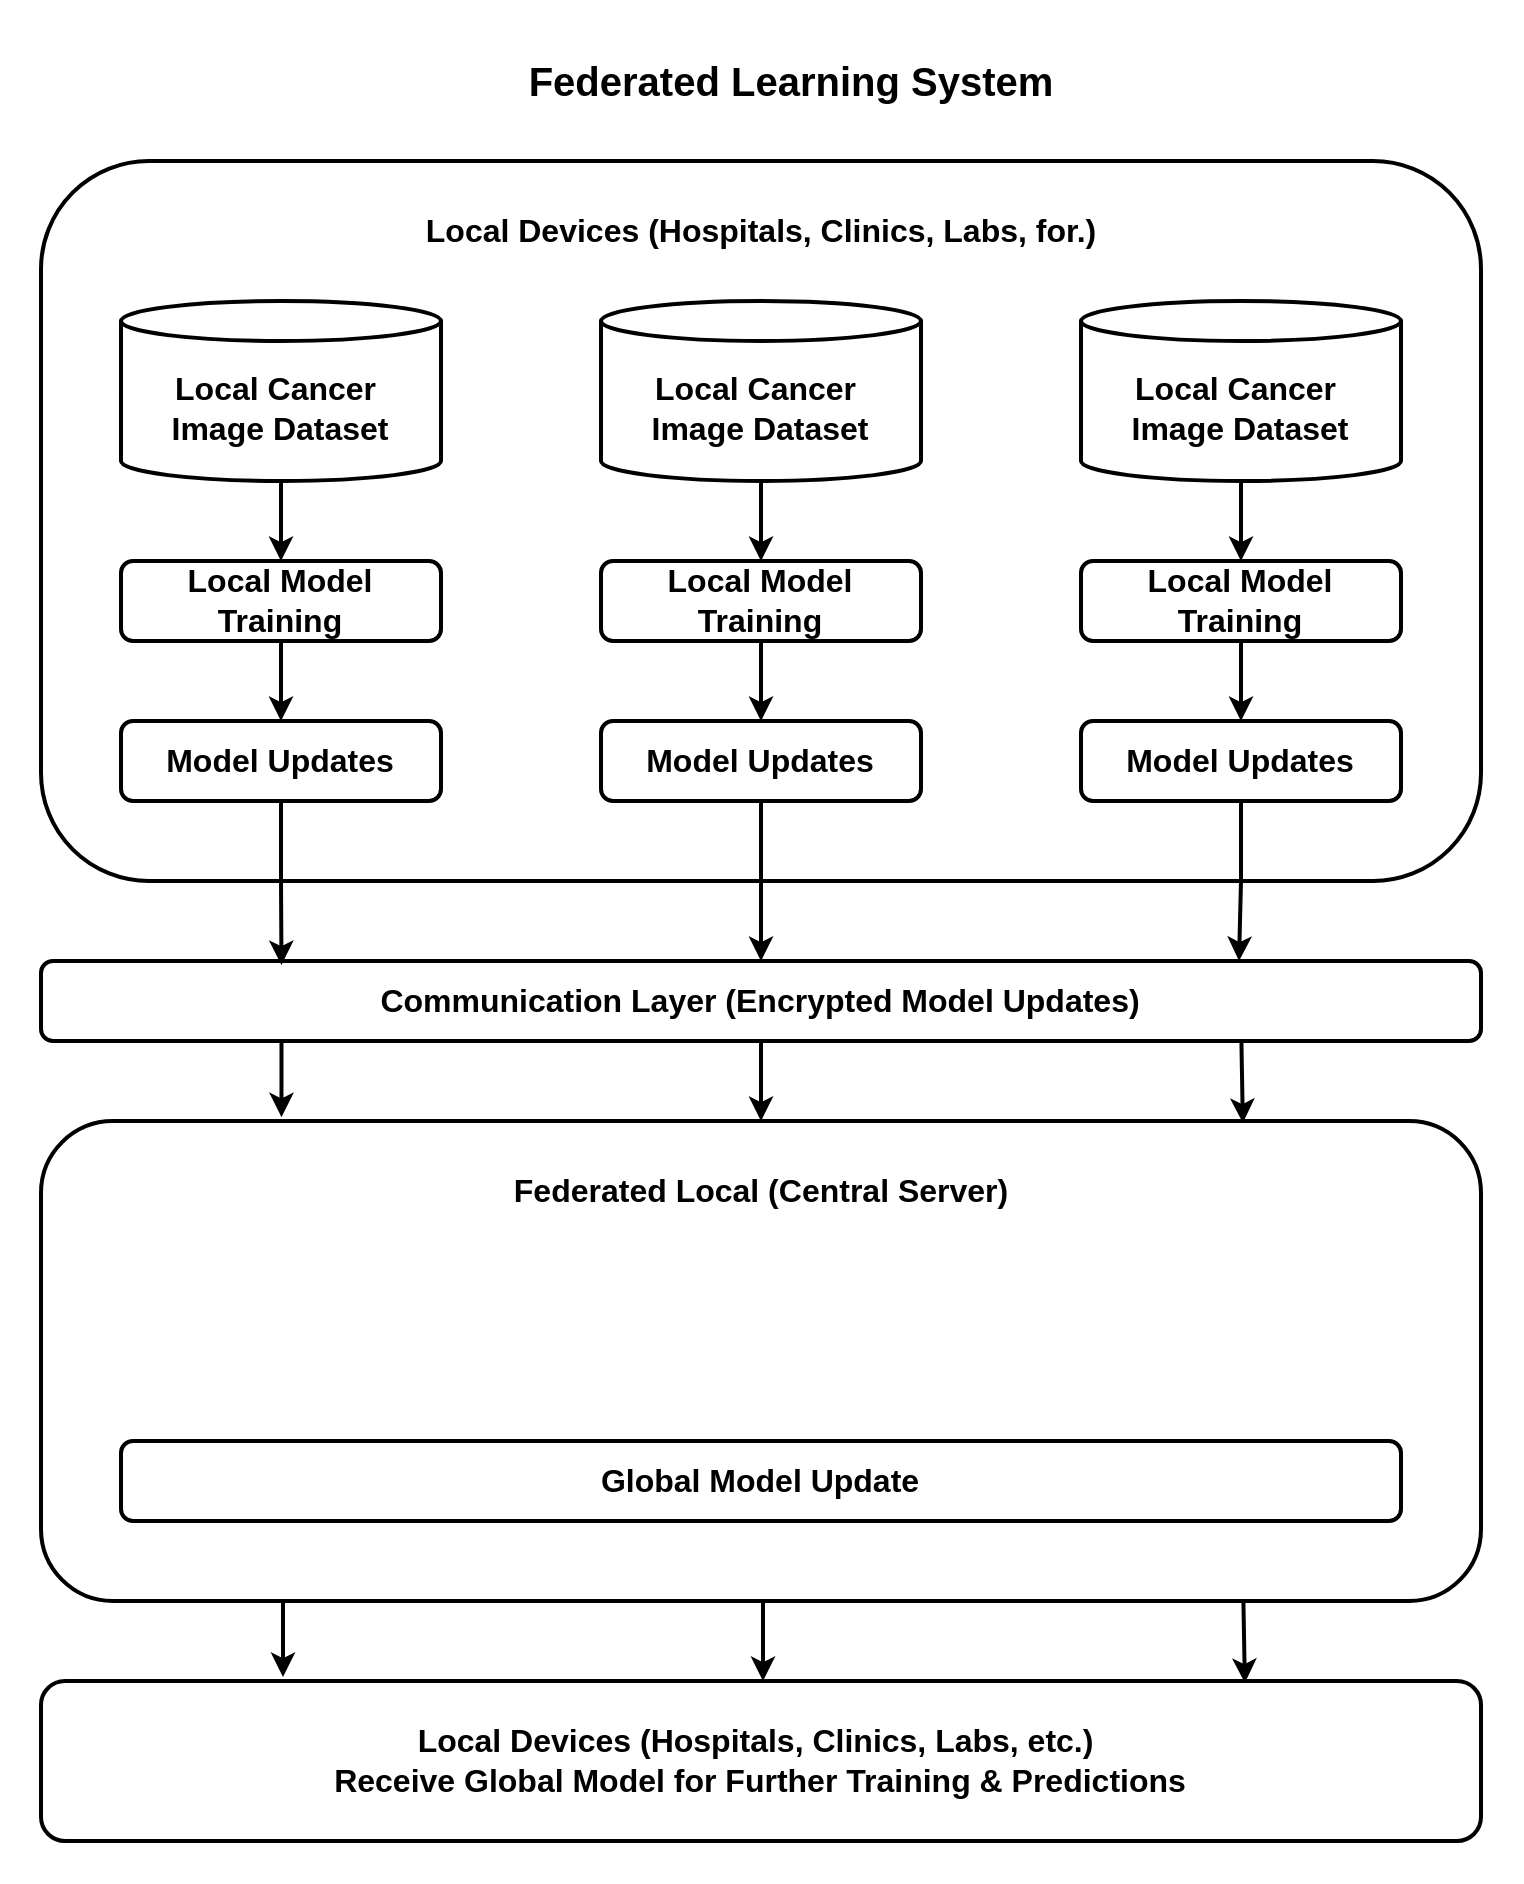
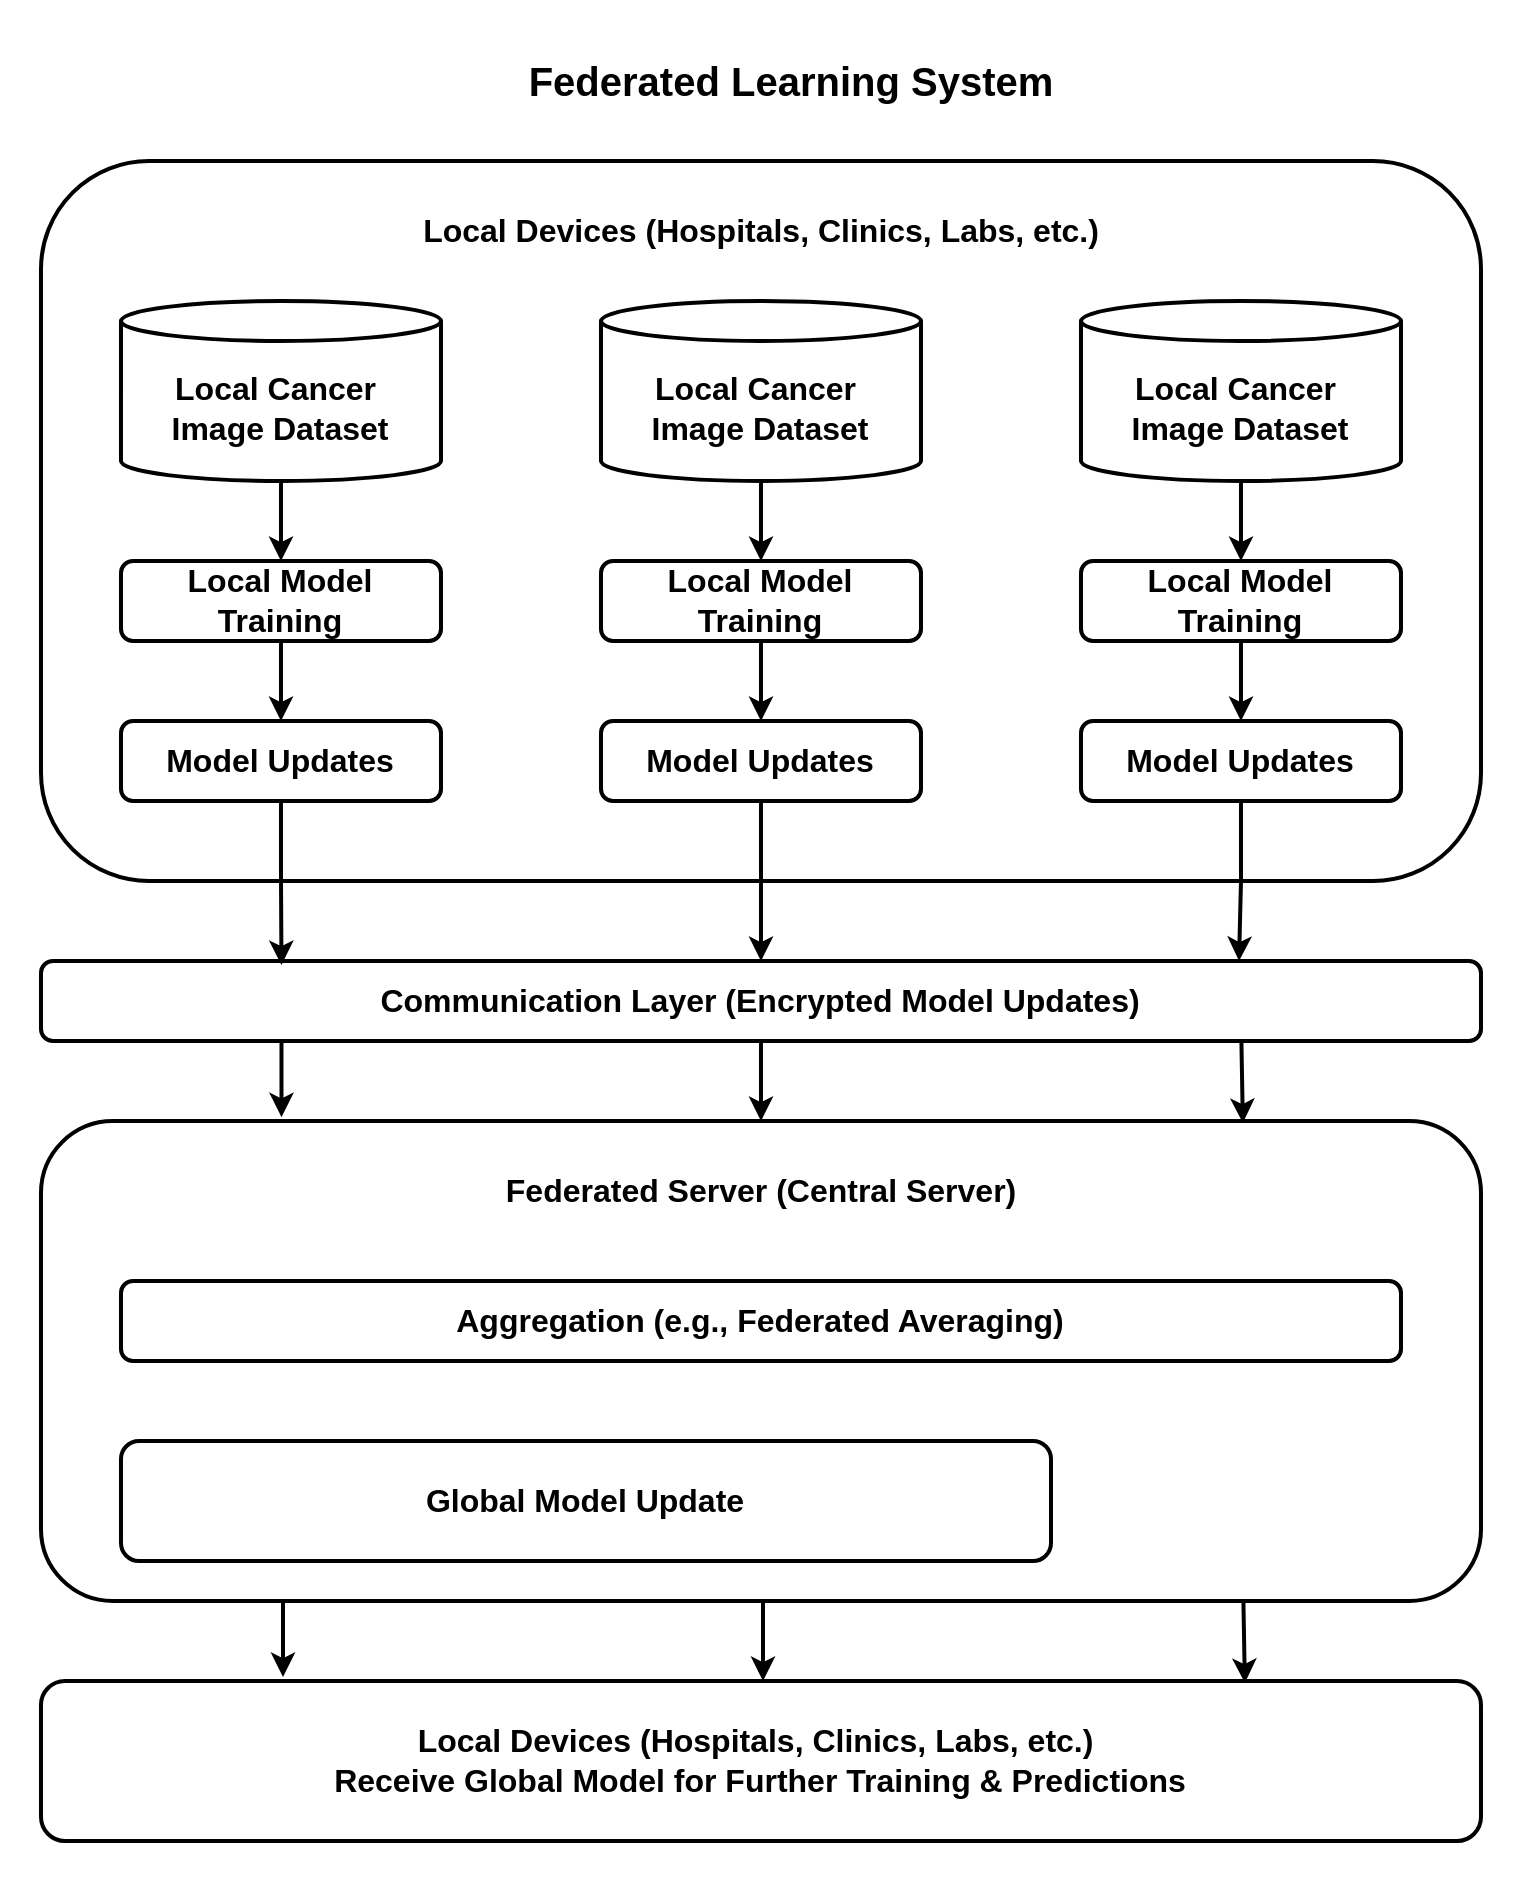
node "Local Devices (Hospitals, Clinics, Labs, for.)": label "Local Devices (Hospitals, Clinics, Labs, for.)" -> "Local Devices (Hospitals, Clinics, Labs, etc.)"
node "Federated Local (Central Server)": label "Federated Local (Central Server)" -> "Federated Server (Central Server)"
node "Aggregation (e.g., Federated Averaging)": added
node "Global Model Update": size 1280x80 -> 930x120
